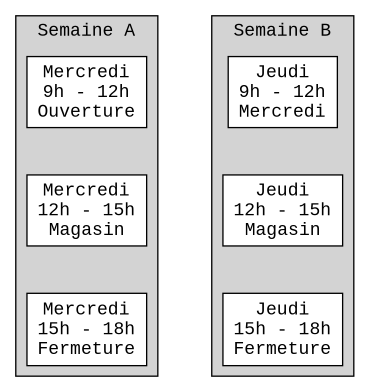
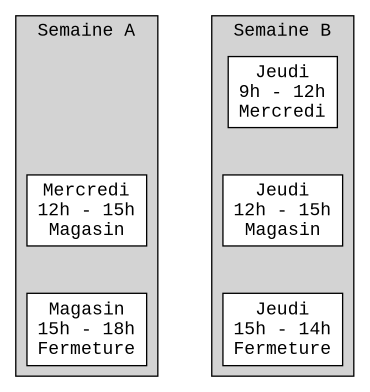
node "Mercredi 9h - 12h Ouverture": removed
node "Mercredi 15h - 18h Fermeture": label "Mercredi 15h - 18h Fermeture" -> "Magasin 15h - 18h Fermeture"
node "Jeudi 15h - 18h Fermeture": label "Jeudi 15h - 18h Fermeture" -> "Jeudi 15h - 14h Fermeture"
